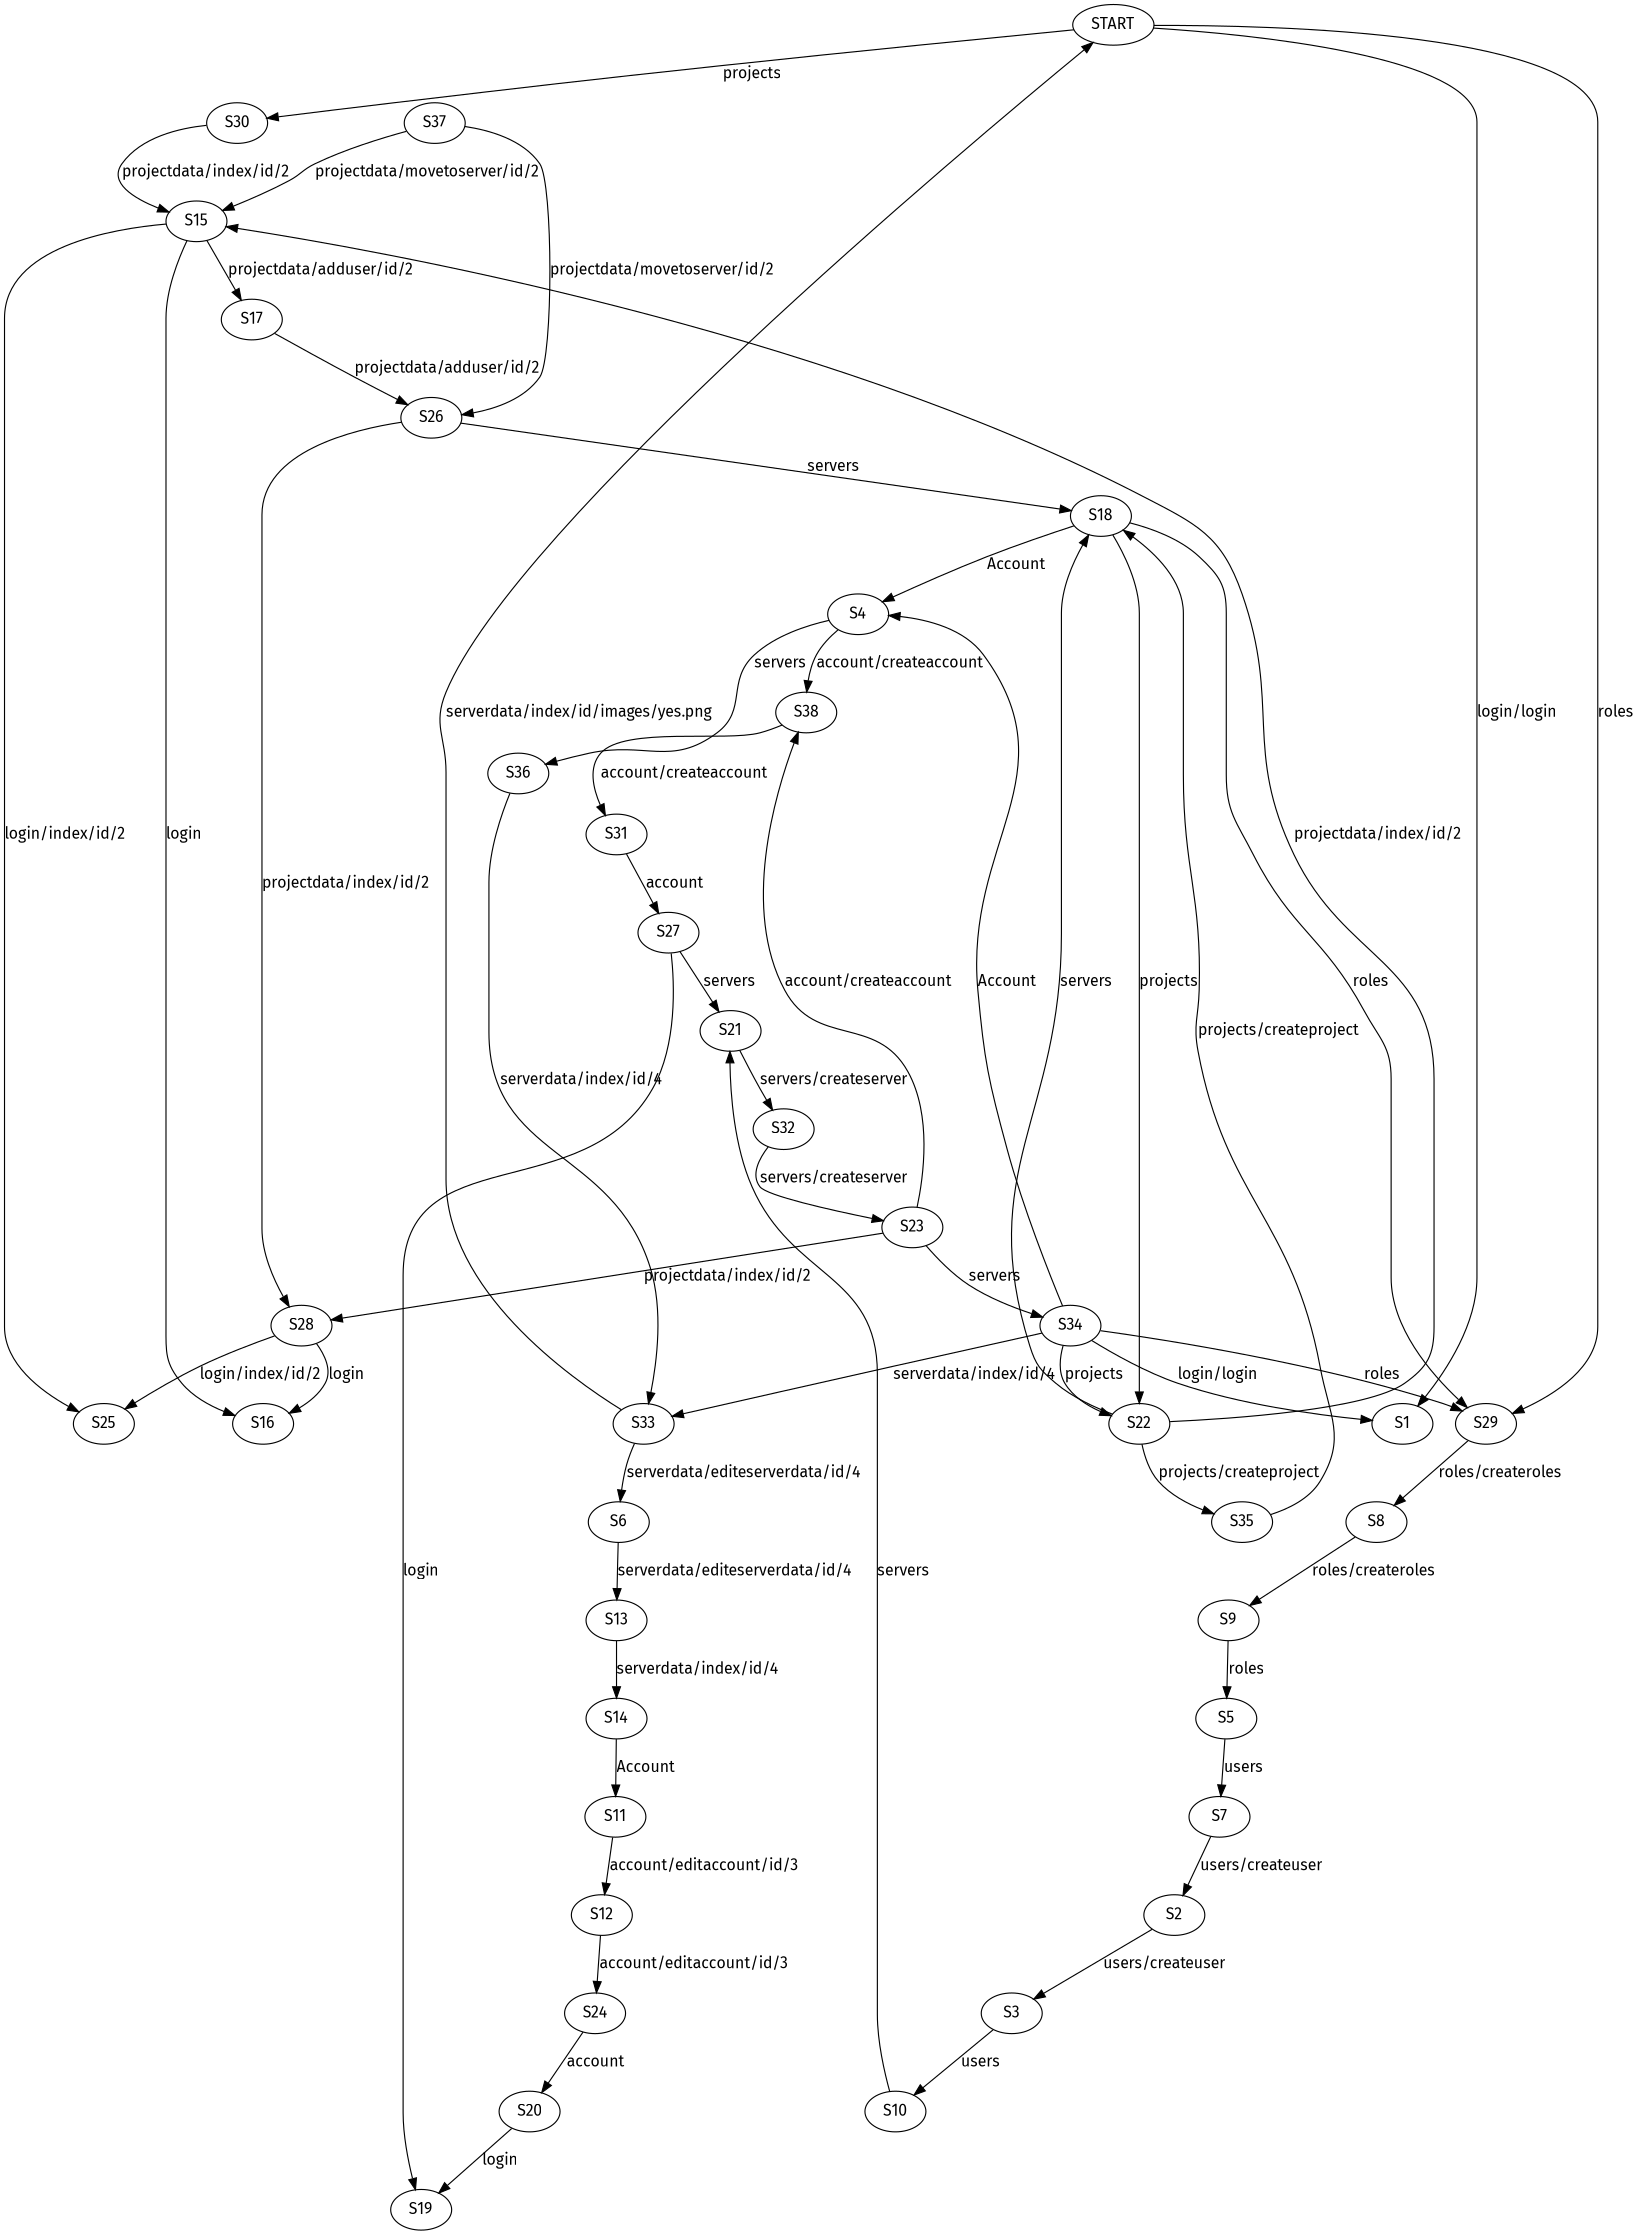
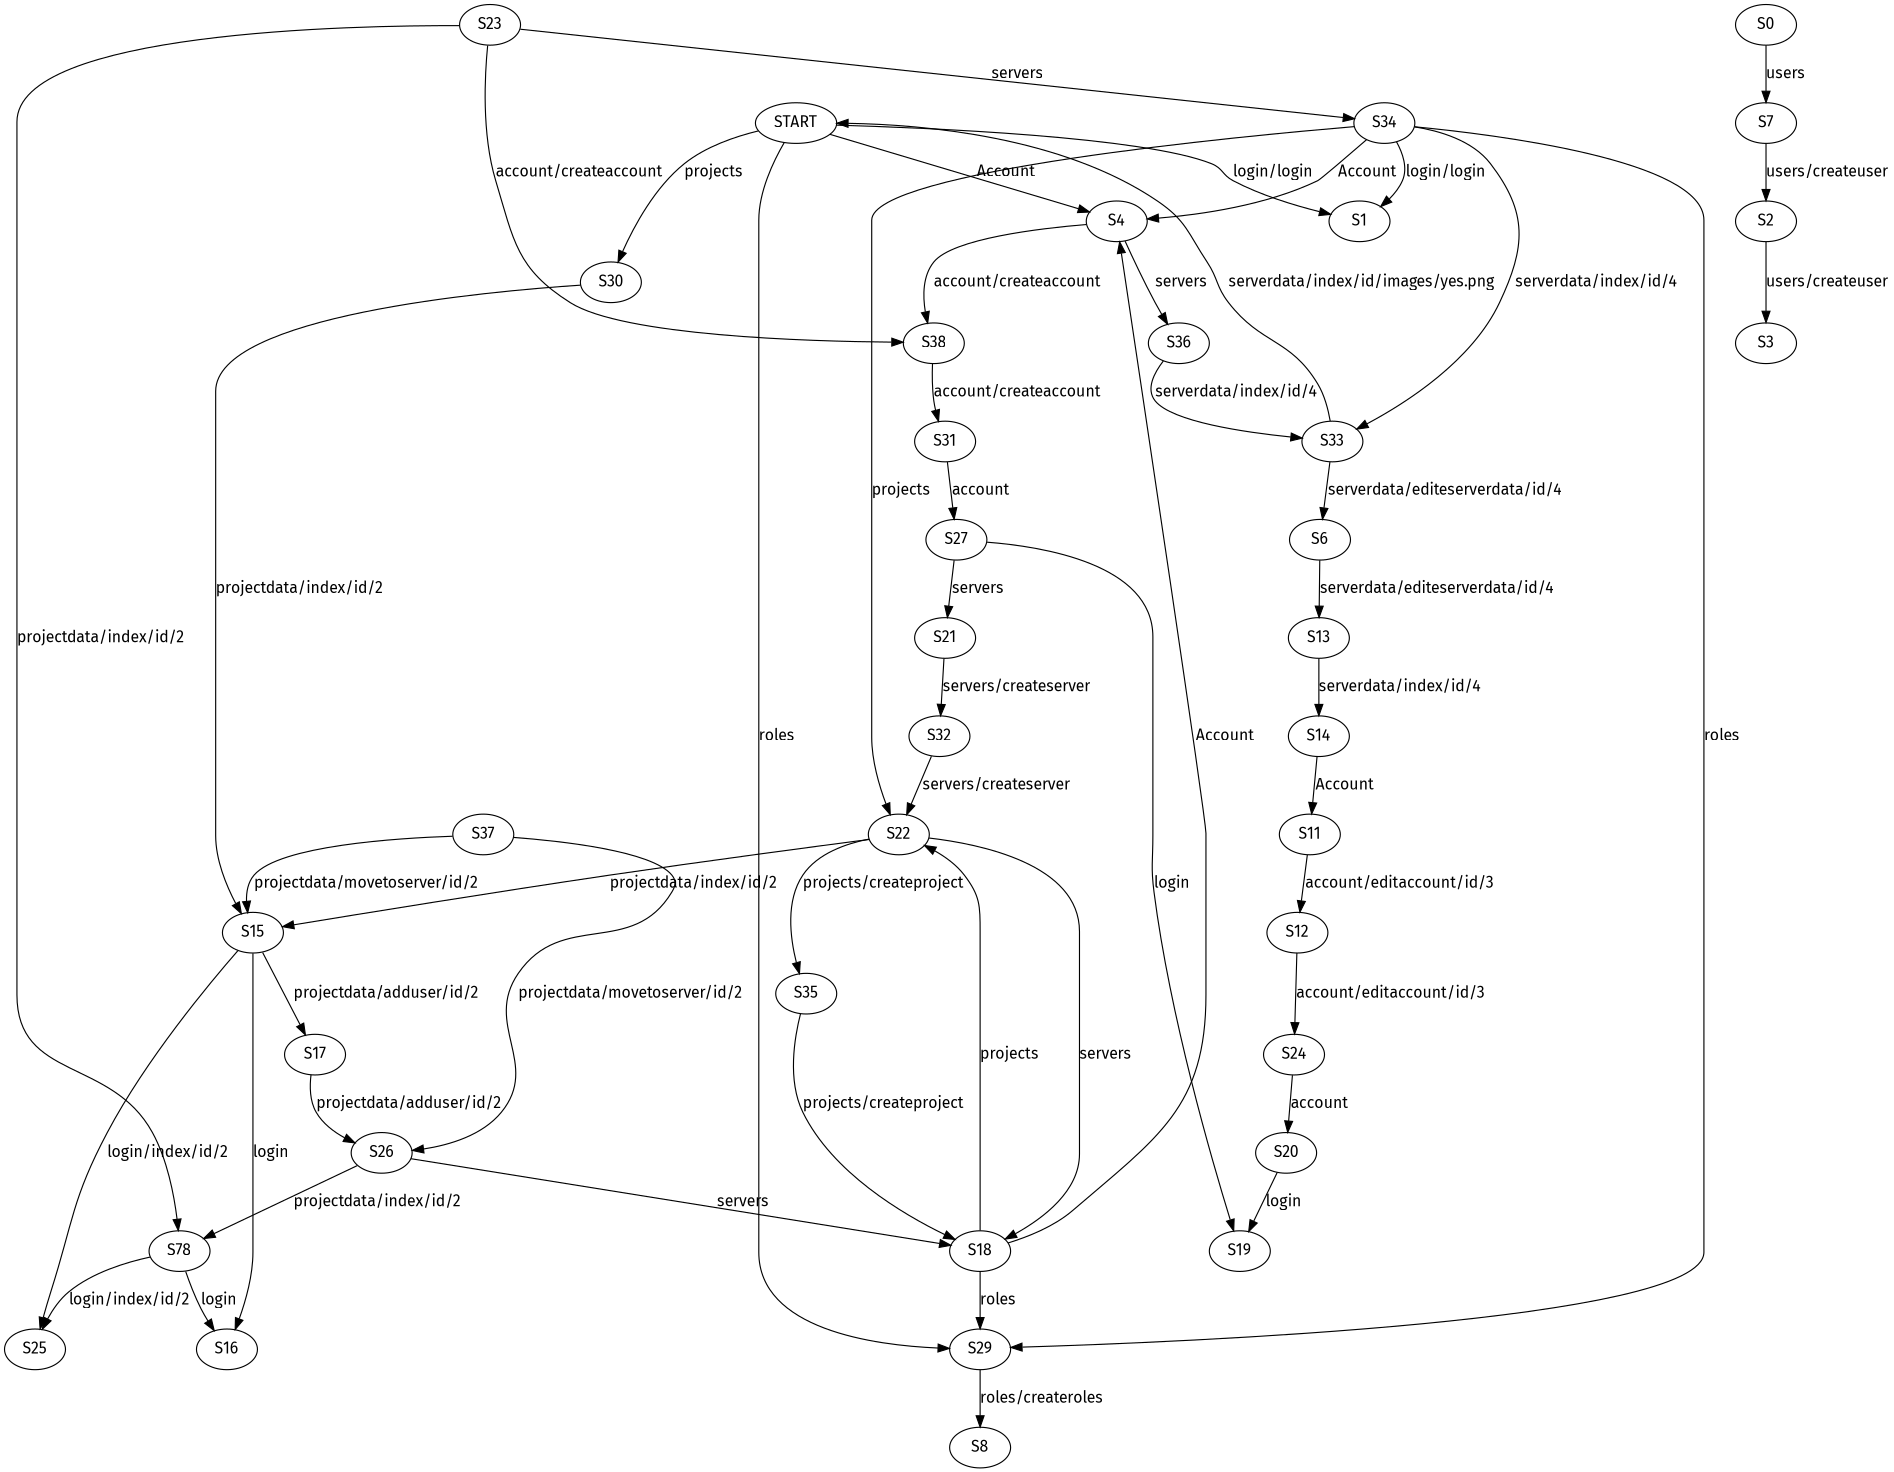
edge "START" -> "S4": added, label "Account"
edge "S32" -> "S23": now "S32" -> "S22"
node "S28": label "S28" -> "S78"
node "S9": removed
node "S5": label "S5" -> "S0"
node "S10": removed
